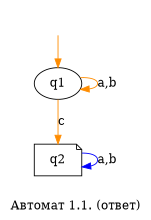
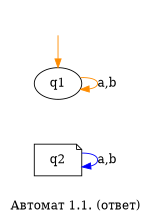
edge "q1" -> "q2": removed, label "c"
